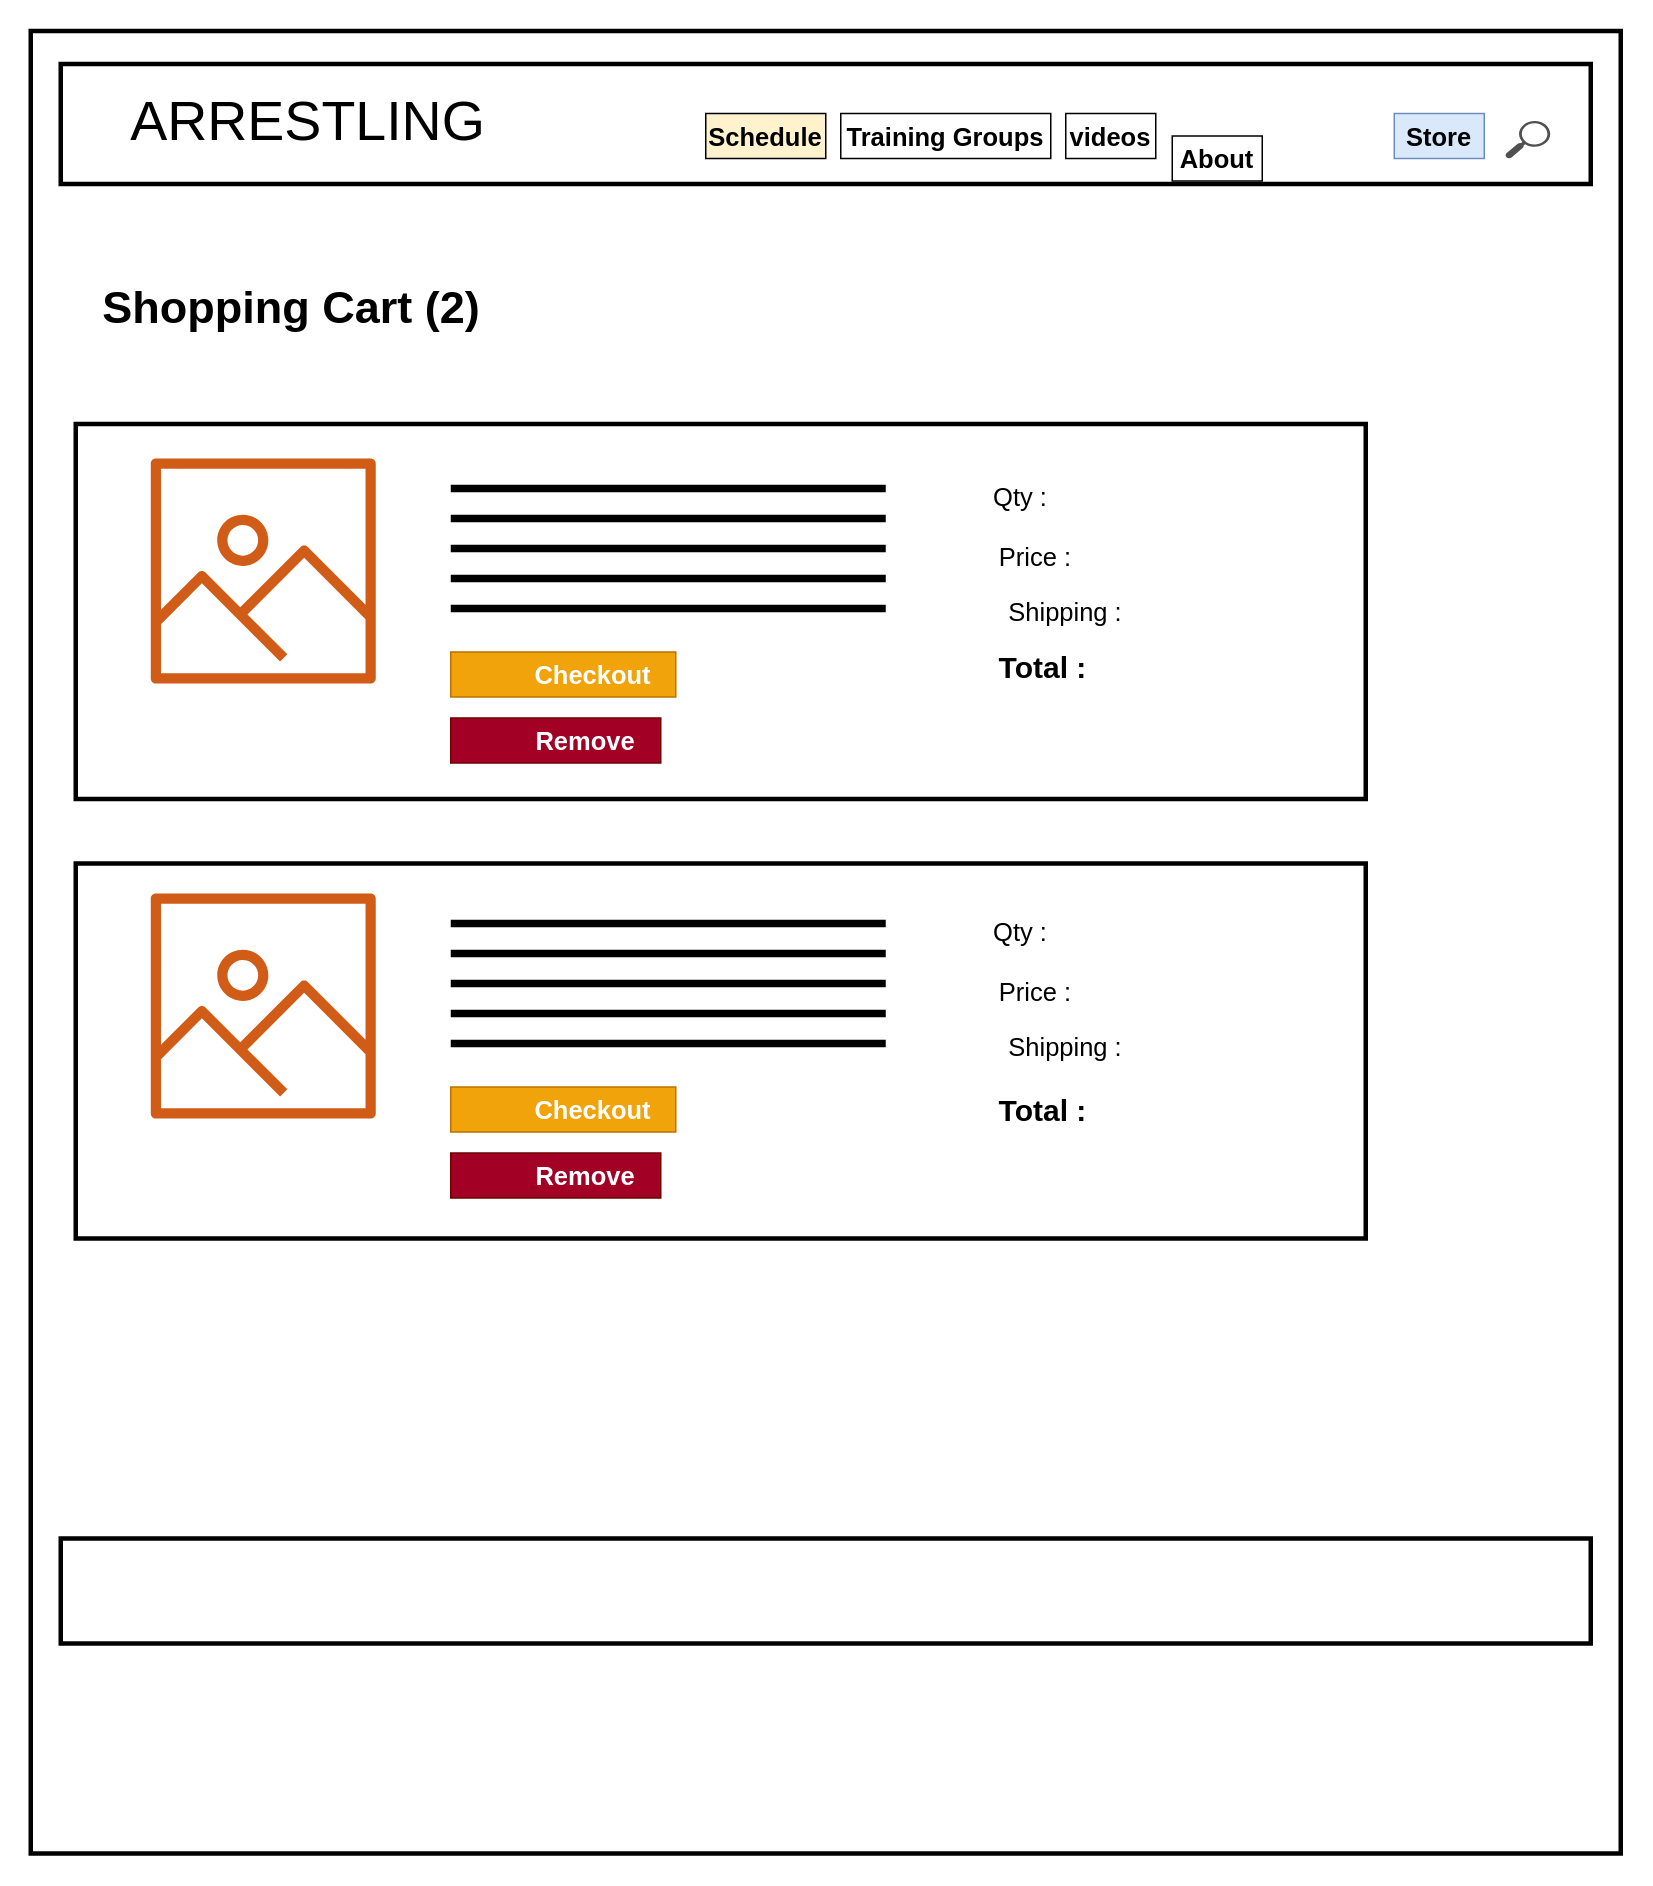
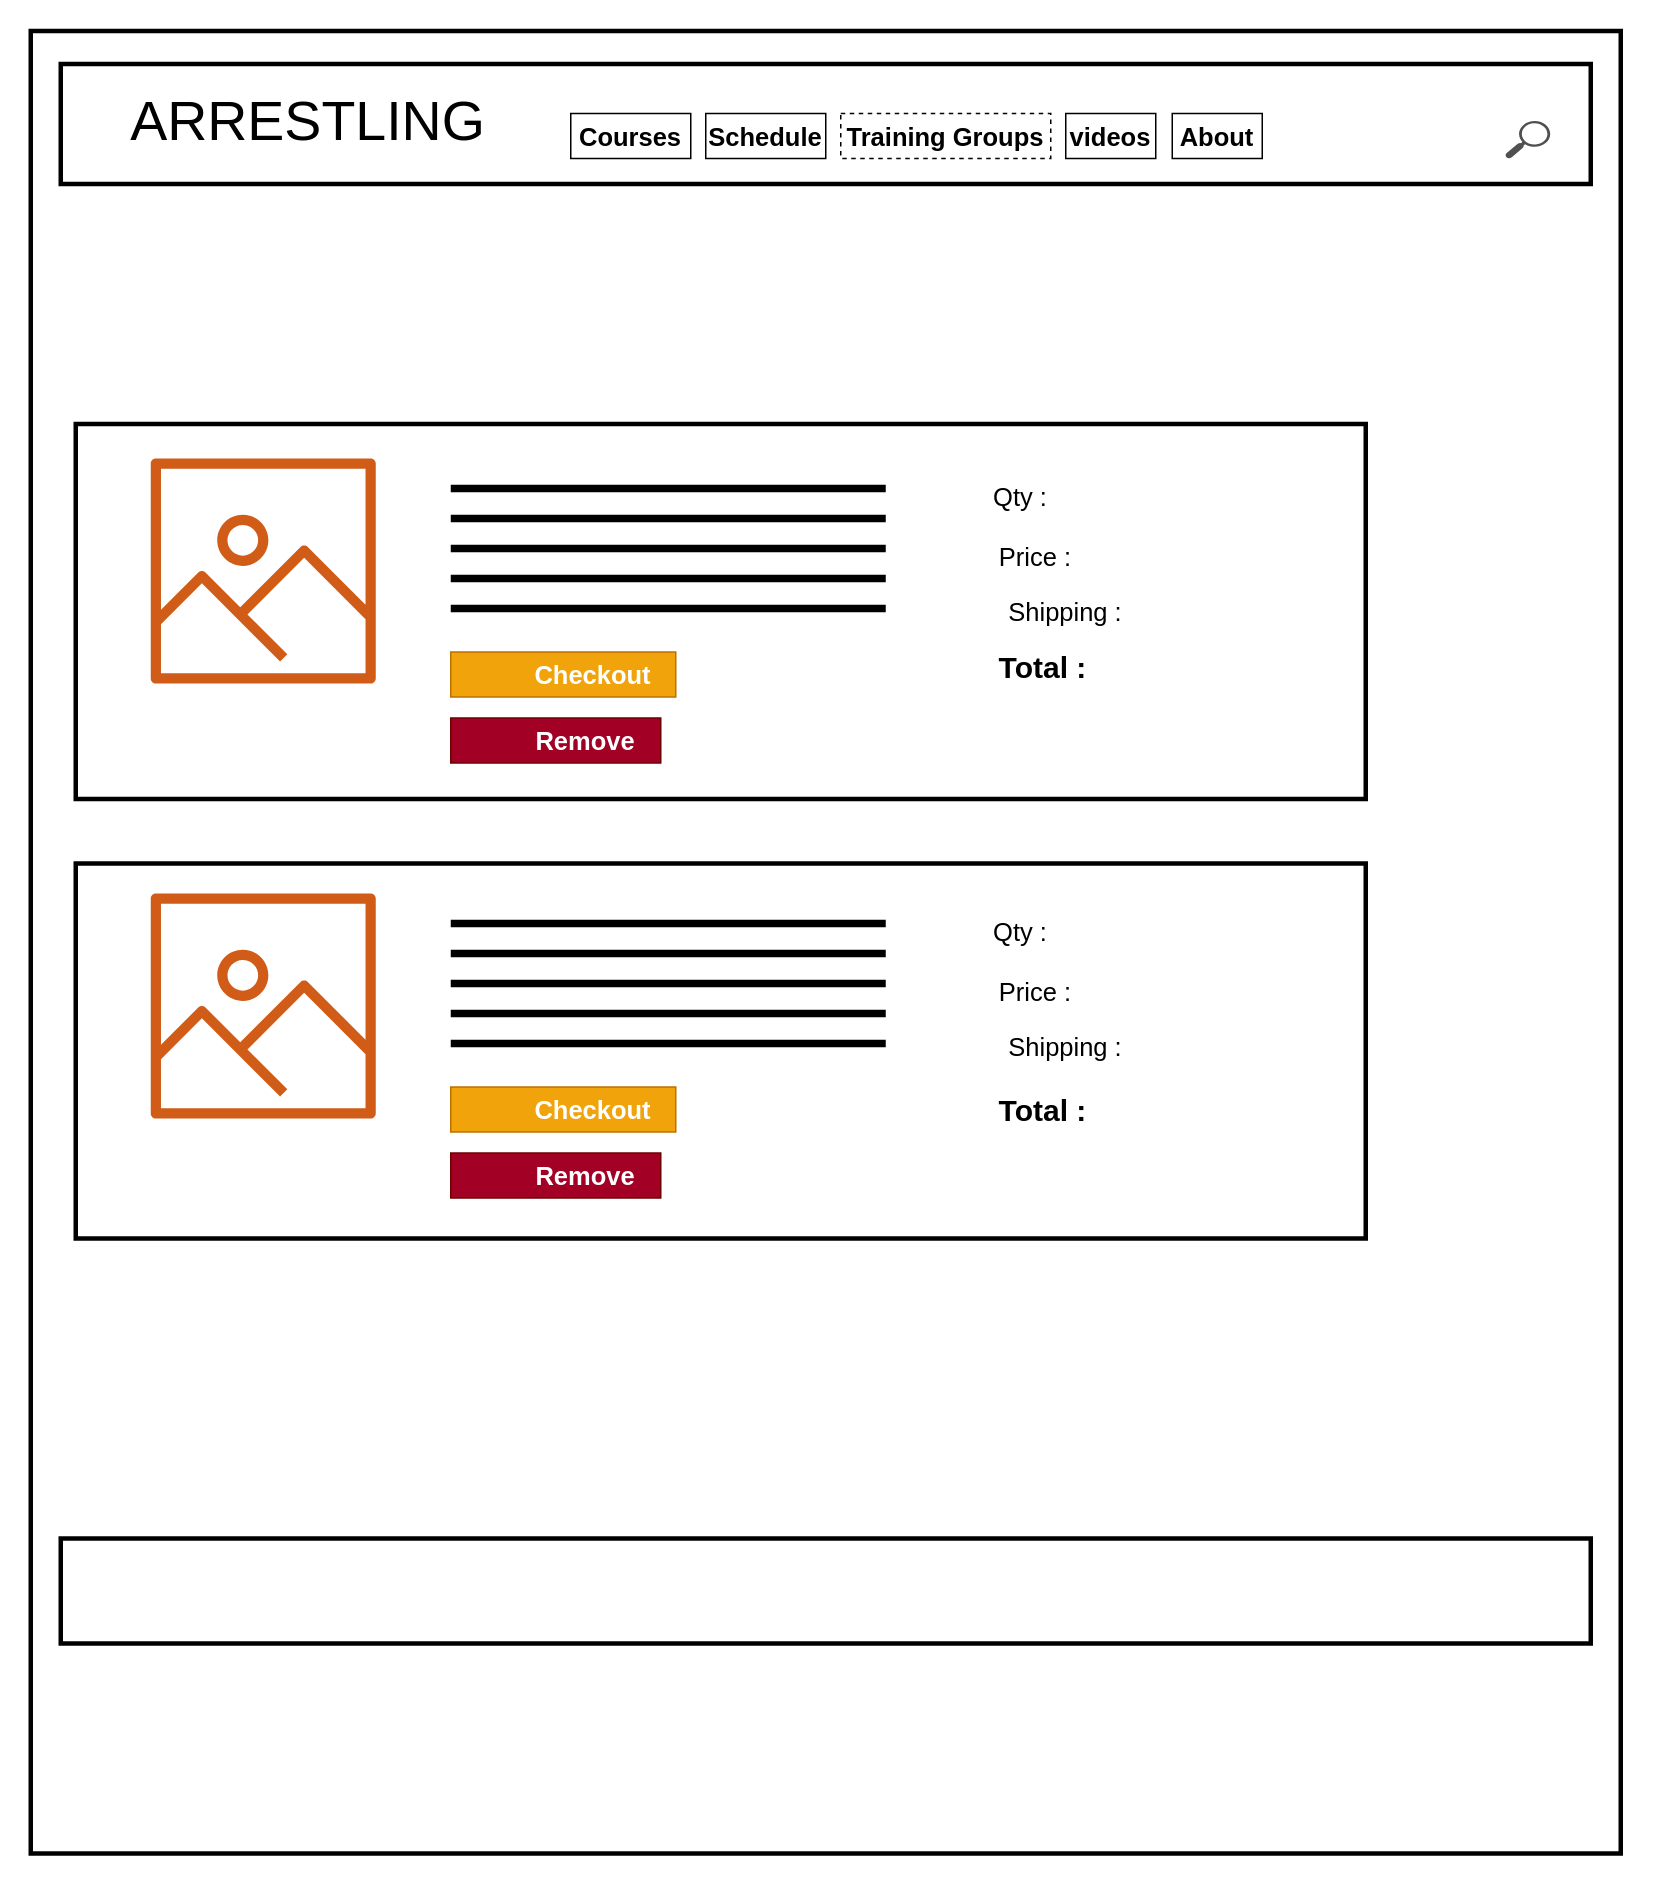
node "Courses": added
node "Schedule": fillcolor #fff2cc -> #ffffff
node "Training Groups": style solid -> dashed
node "Store": removed
node "About": moved (1217, 158) -> (1217, 136)
node "Shopping Cart (2)": removed
